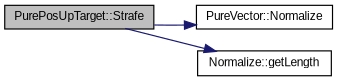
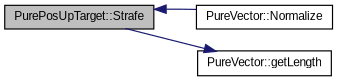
edge "PurePosUpTarget::Strafe" -> "PureVector::Normalize": reversed
node "Normalize::getLength": label "Normalize::getLength" -> "PureVector::getLength"
